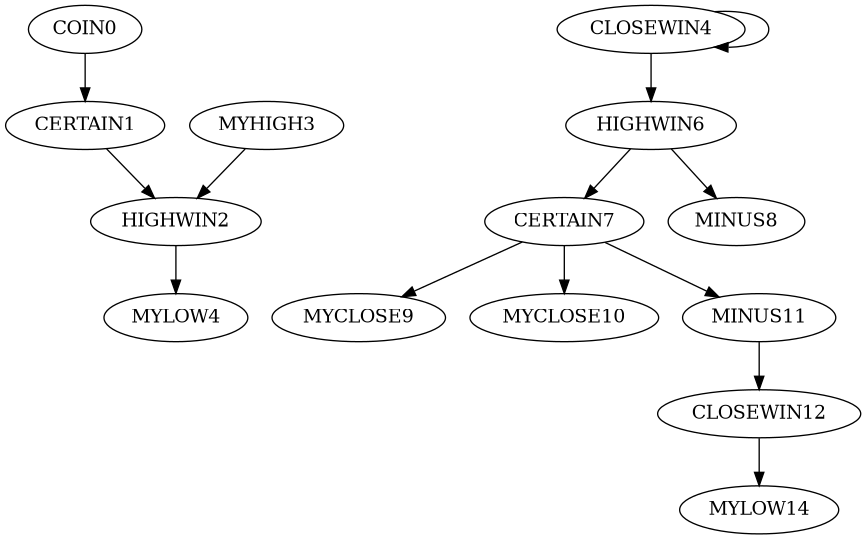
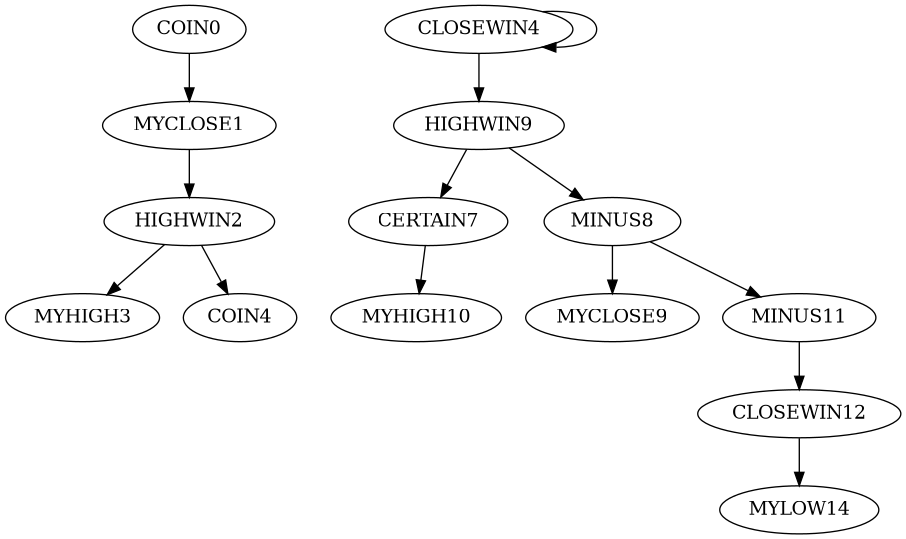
node "CERTAIN1": label "CERTAIN1" -> "MYCLOSE1"
node "HIGHWIN6": label "HIGHWIN6" -> "HIGHWIN9"
edge "MYHIGH3" -> "HIGHWIN2": reversed
edge "CERTAIN7" -> "MYCLOSE9": now "MINUS8" -> "MYCLOSE9"
edge "CERTAIN7" -> "MINUS11": now "MINUS8" -> "MINUS11"
node "MYLOW4": label "MYLOW4" -> "COIN4"
node "MYCLOSE10": label "MYCLOSE10" -> "MYHIGH10"
